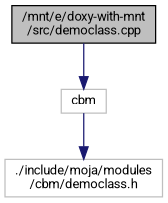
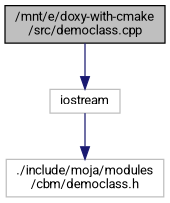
node "/mnt/e/doxy-with-mnt /src/democlass.cpp": label "/mnt/e/doxy-with-mnt /src/democlass.cpp" -> "/mnt/e/doxy-with-cmake /src/democlass.cpp"
node "cbm": label "cbm" -> "iostream"
